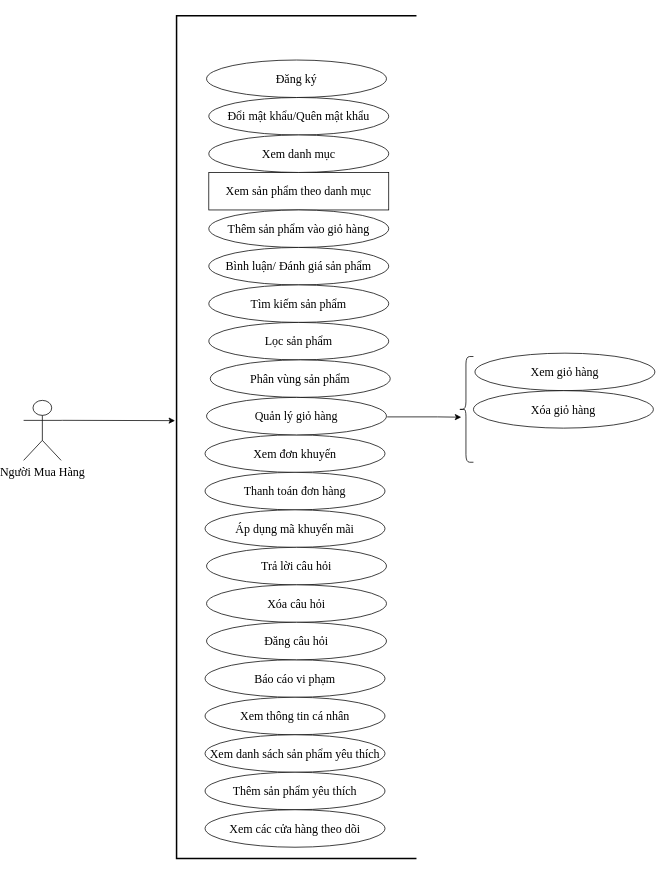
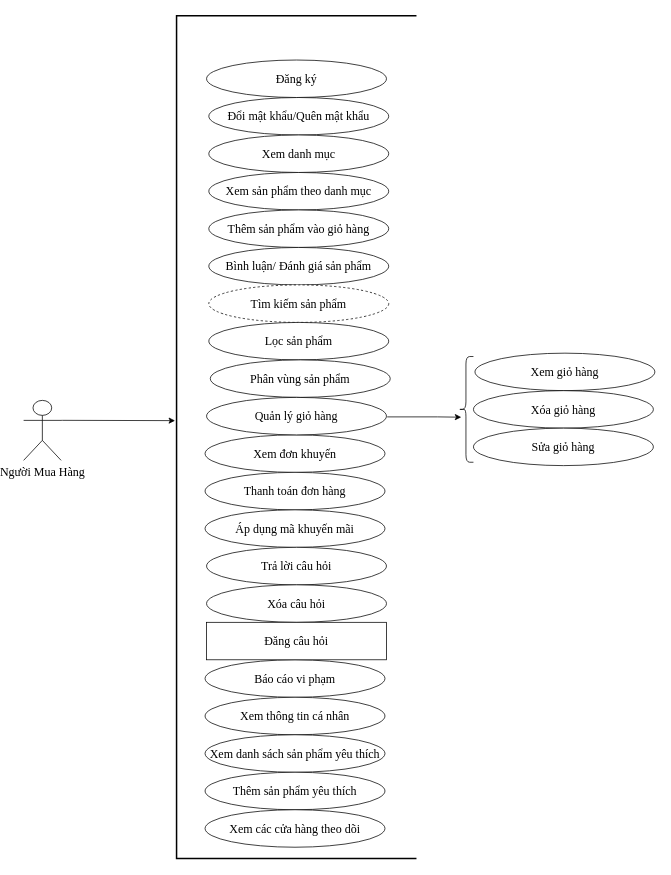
node "Xem sản phẩm theo danh mục": shape rectangle -> ellipse
node "Tìm kiếm sản phẩm": style solid -> dashed
node "Sửa giỏ hàng": added
node "Đăng câu hỏi": shape ellipse -> rectangle
